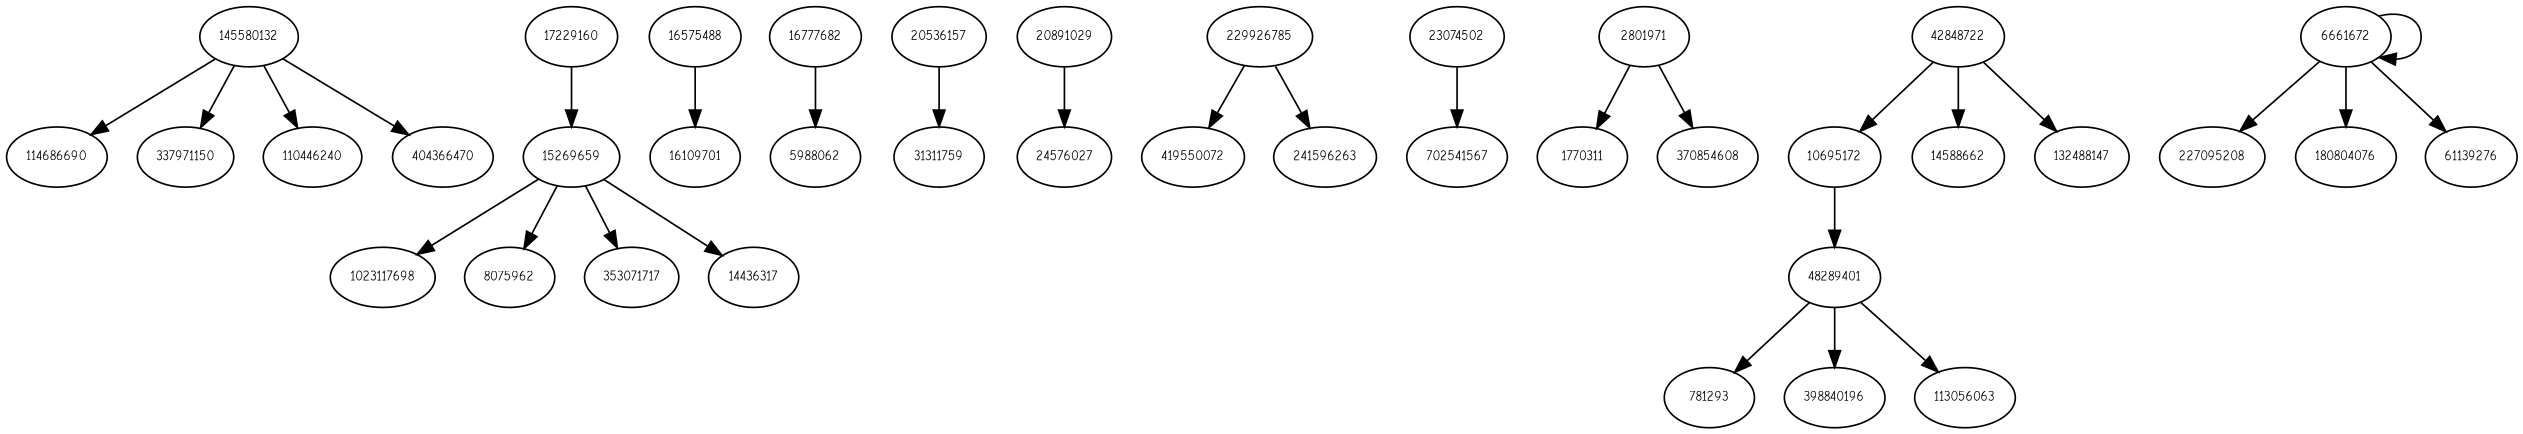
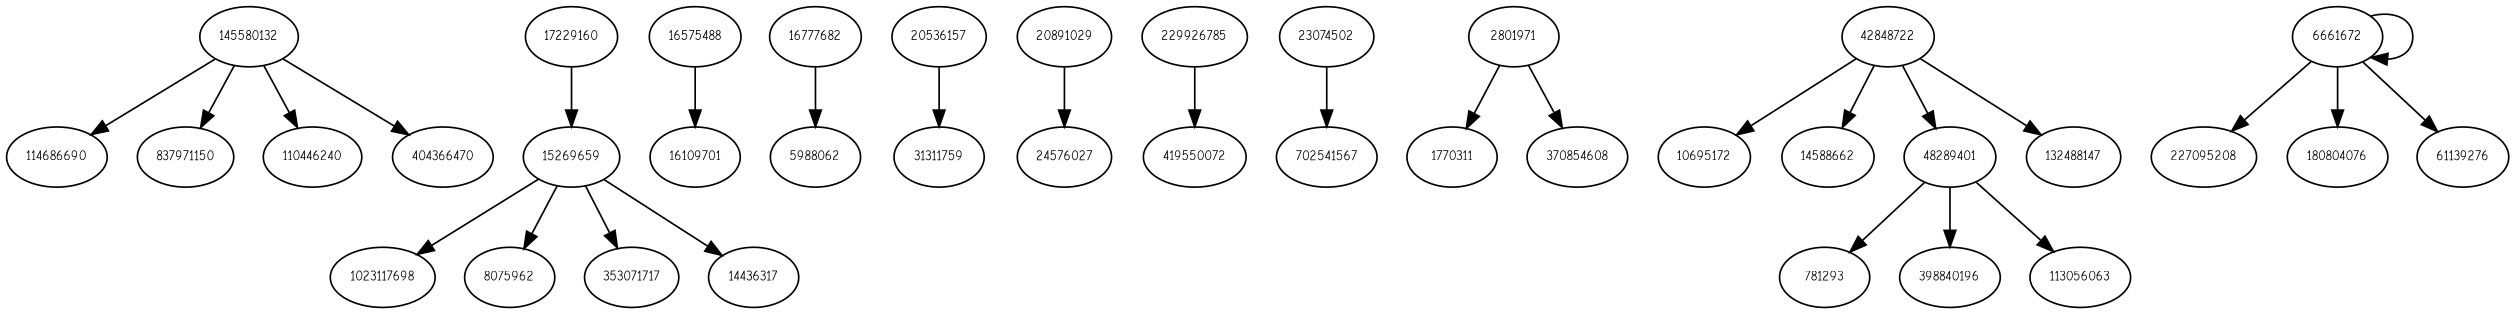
node "337971150": label "337971150" -> "837971150"
node "241596263": removed
edge "10695172" -> "48289401": now "42848722" -> "48289401"
